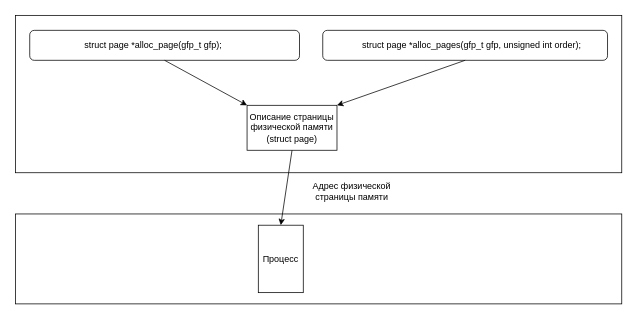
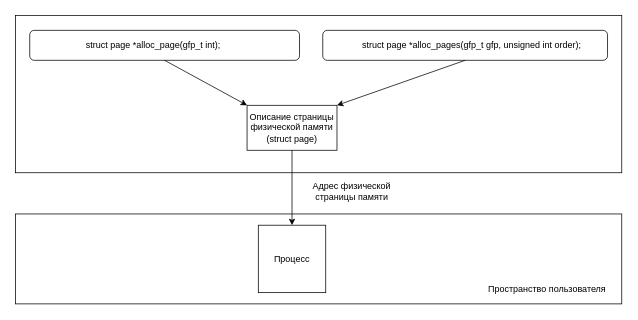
node "struct page *alloc_page(gfp_t gfp);": label "struct page *alloc_page(gfp_t gfp);" -> "struct page *alloc_page(gfp_t int);"
node "Процесс": size 45x68 -> 68x68
node "Пространство пользователя": added
